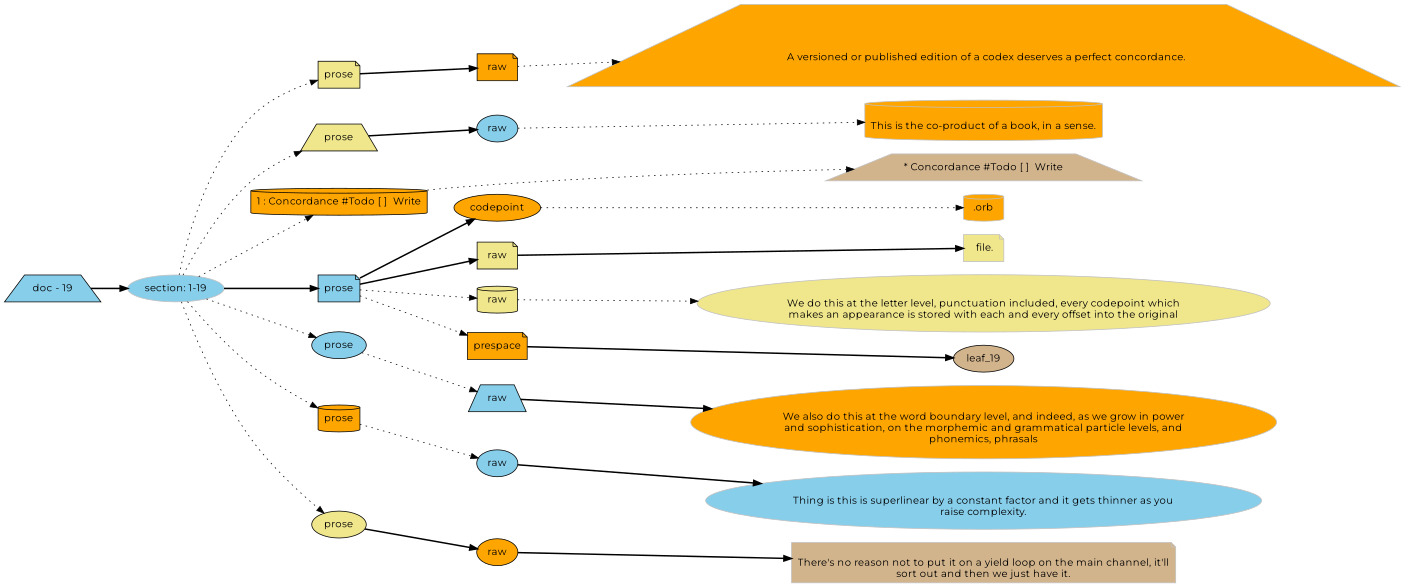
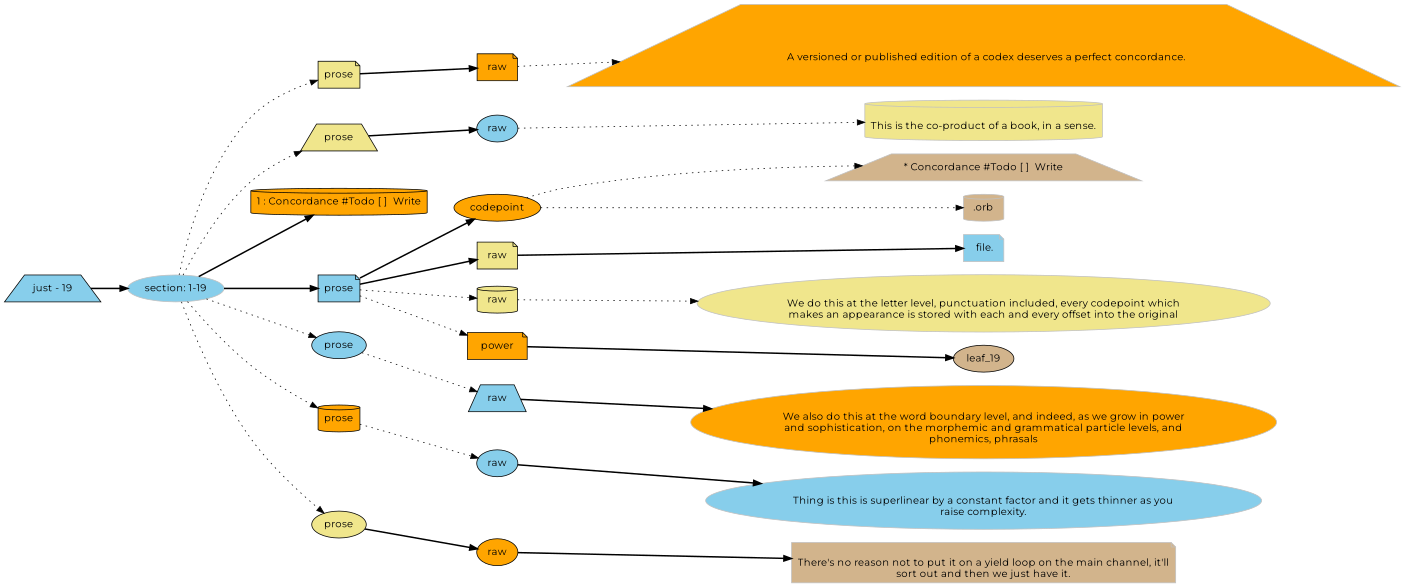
node "This is the co-product of a book, in a sense.": fillcolor orange -> khaki
edge "1 : Concordance #Todo [ ]  Write" -> "* Concordance #Todo [ ]  Write": now "codepoint" -> "* Concordance #Todo [ ]  Write"
node ".orb": fillcolor orange -> tan
edge "section: 1-19" -> "1 : Concordance #Todo [ ]  Write": style dotted -> bold
node "file.": fillcolor khaki -> skyblue
node "doc - 19": label "doc - 19" -> "just - 19"
node "prespace": label "prespace" -> "power"
